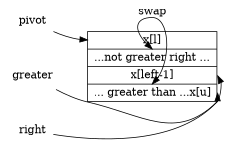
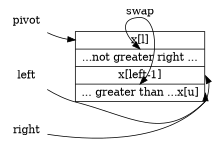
node "greater": label "greater" -> "left"
